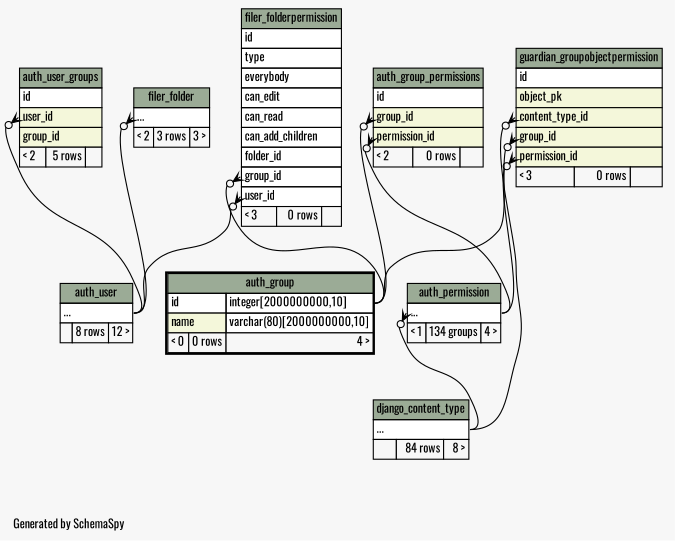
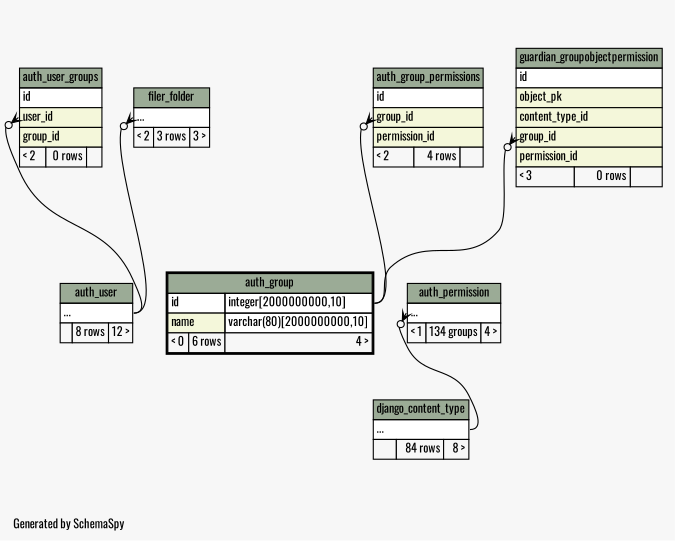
node "filer_folderpermission": removed
node "auth_user_groups": text "5 rows" -> "0 rows"
node "auth_group_permissions": text "0 rows" -> "4 rows"
edge "auth_permission" -> "auth_group_permissions": removed
edge "auth_permission" -> "guardian_groupobjectpermission": removed
edge "django_content_type" -> "guardian_groupobjectpermission": removed
node "auth_group": text "0 rows" -> "6 rows"
